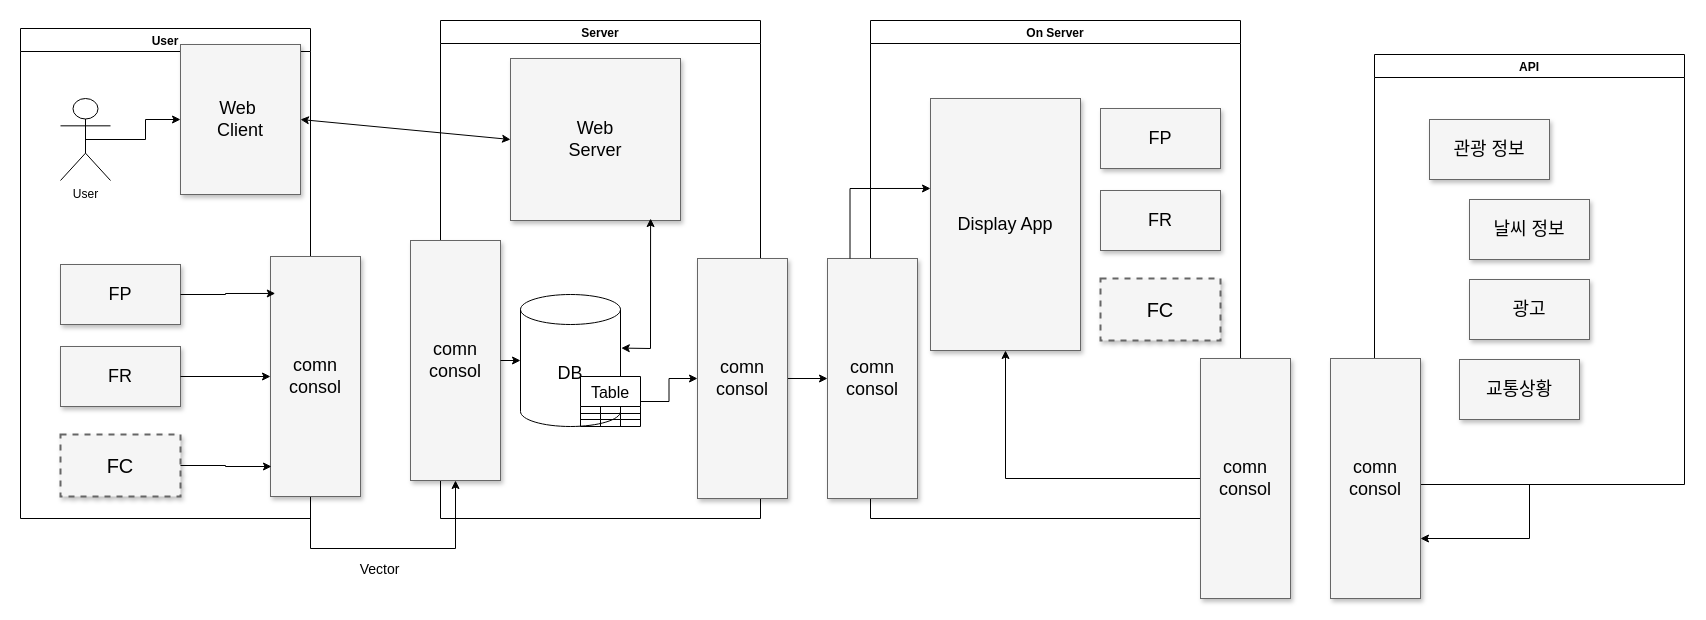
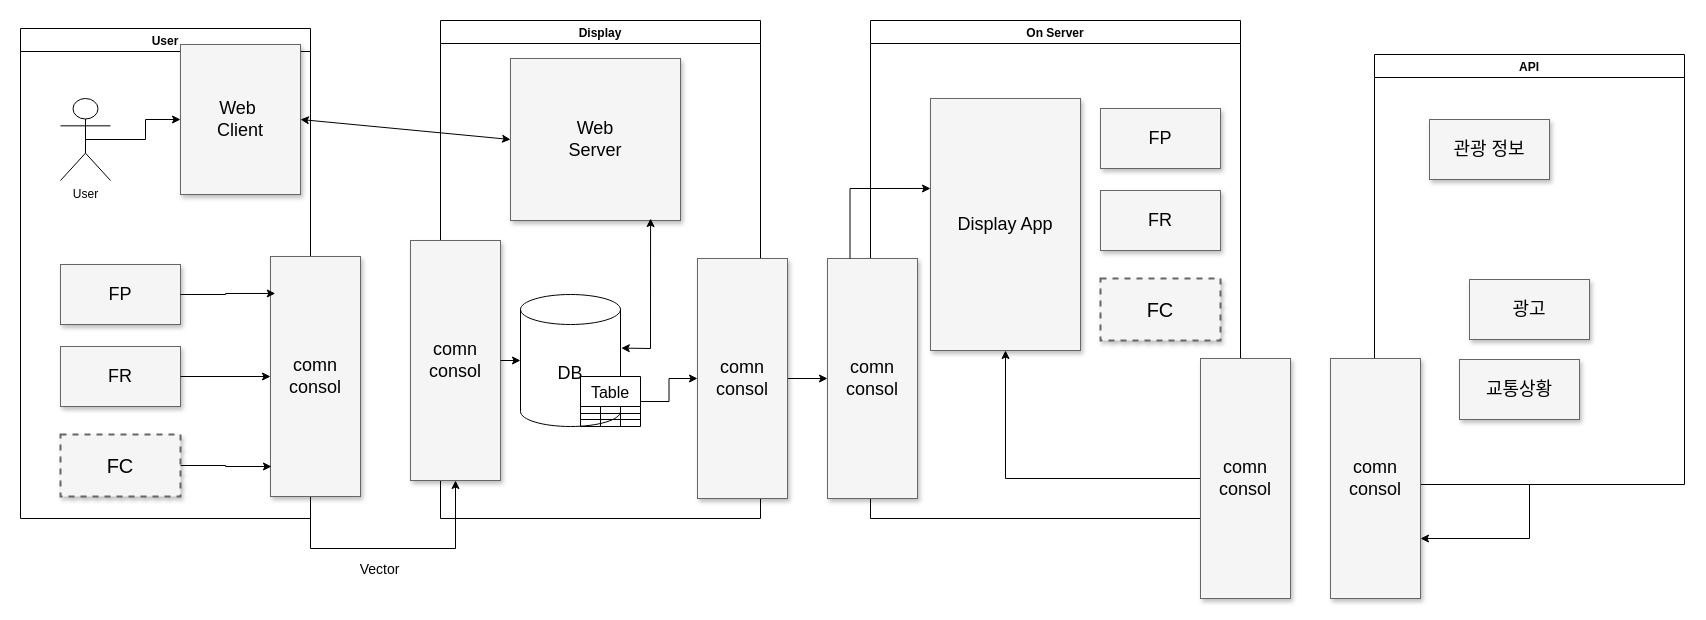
node "Server": label "Server" -> "Display"
node "날씨 정보": removed
